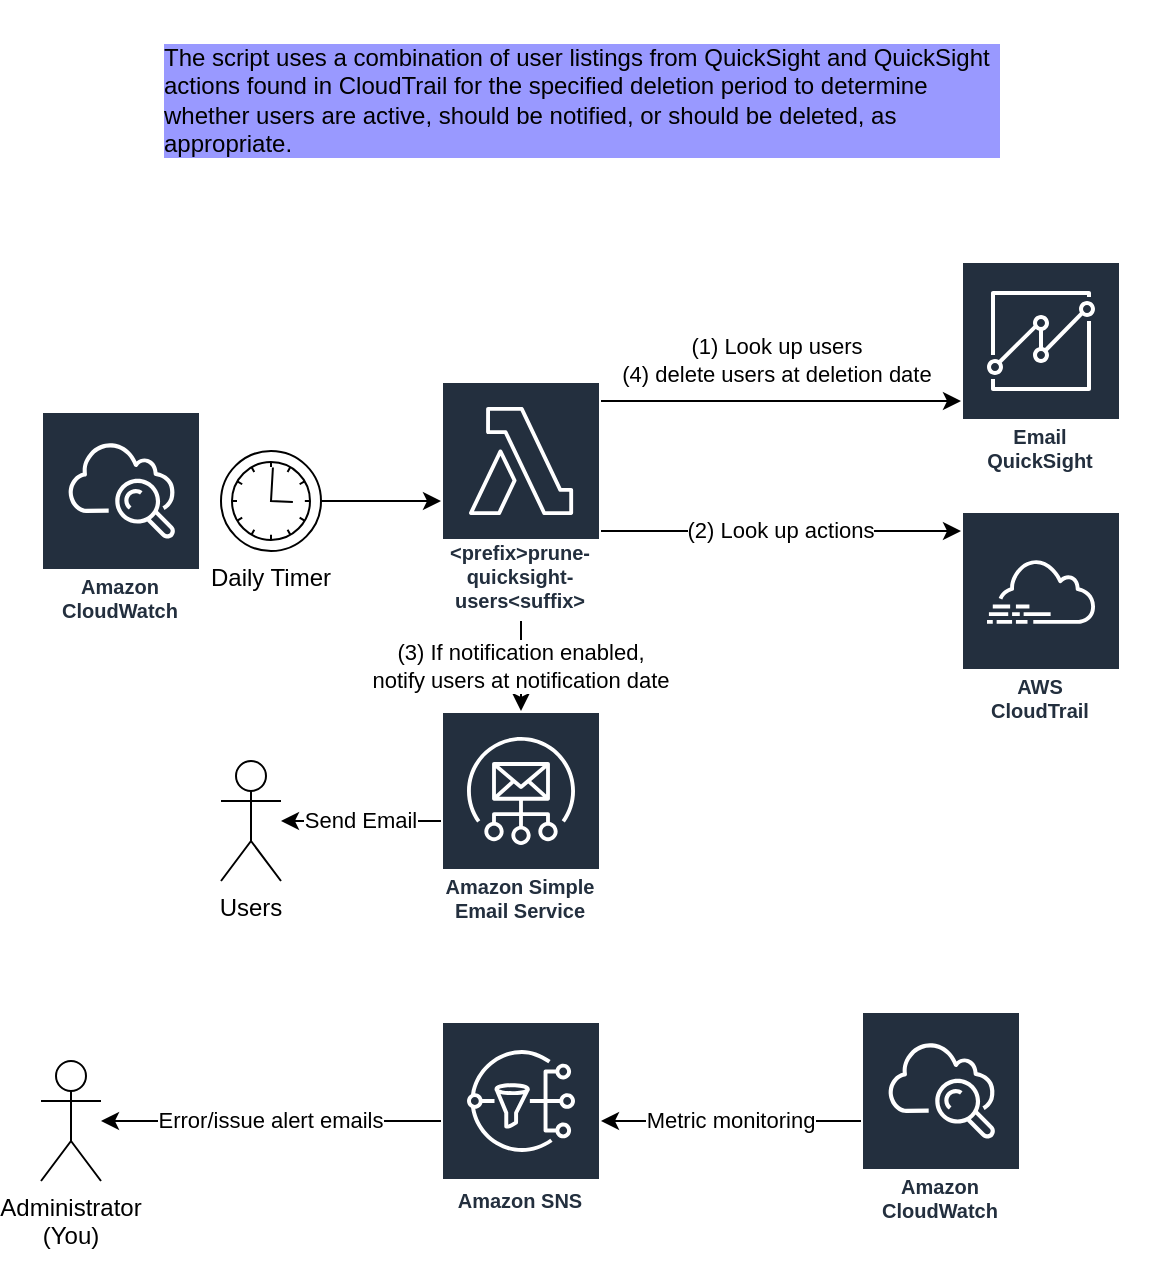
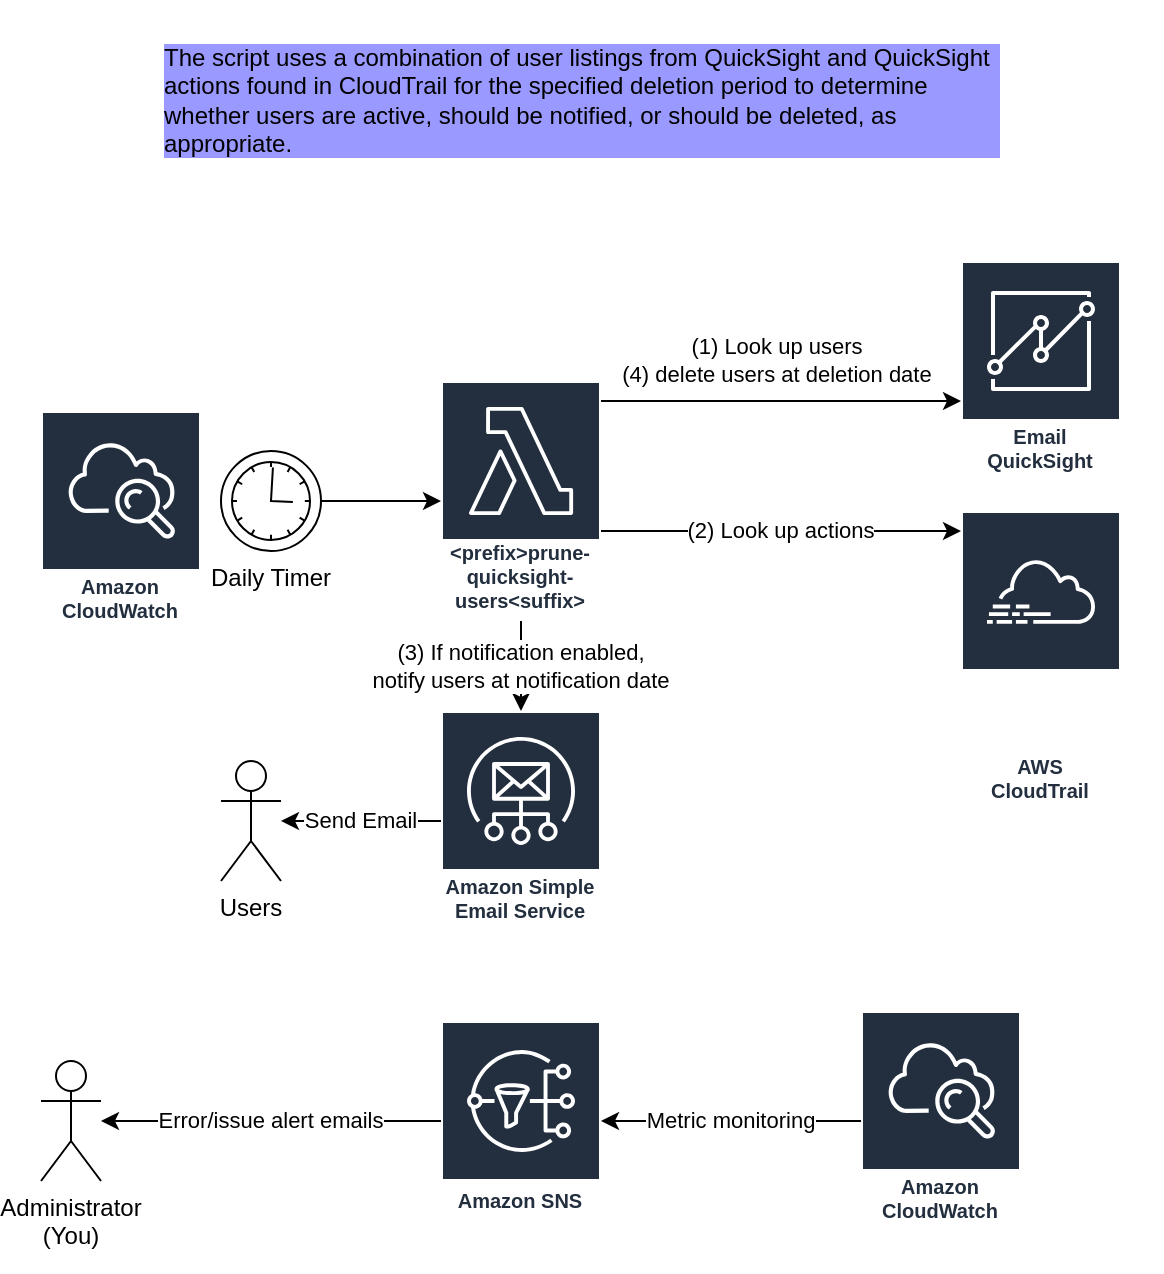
node "AWS CloudTrail": size 160x220 -> 160x300
